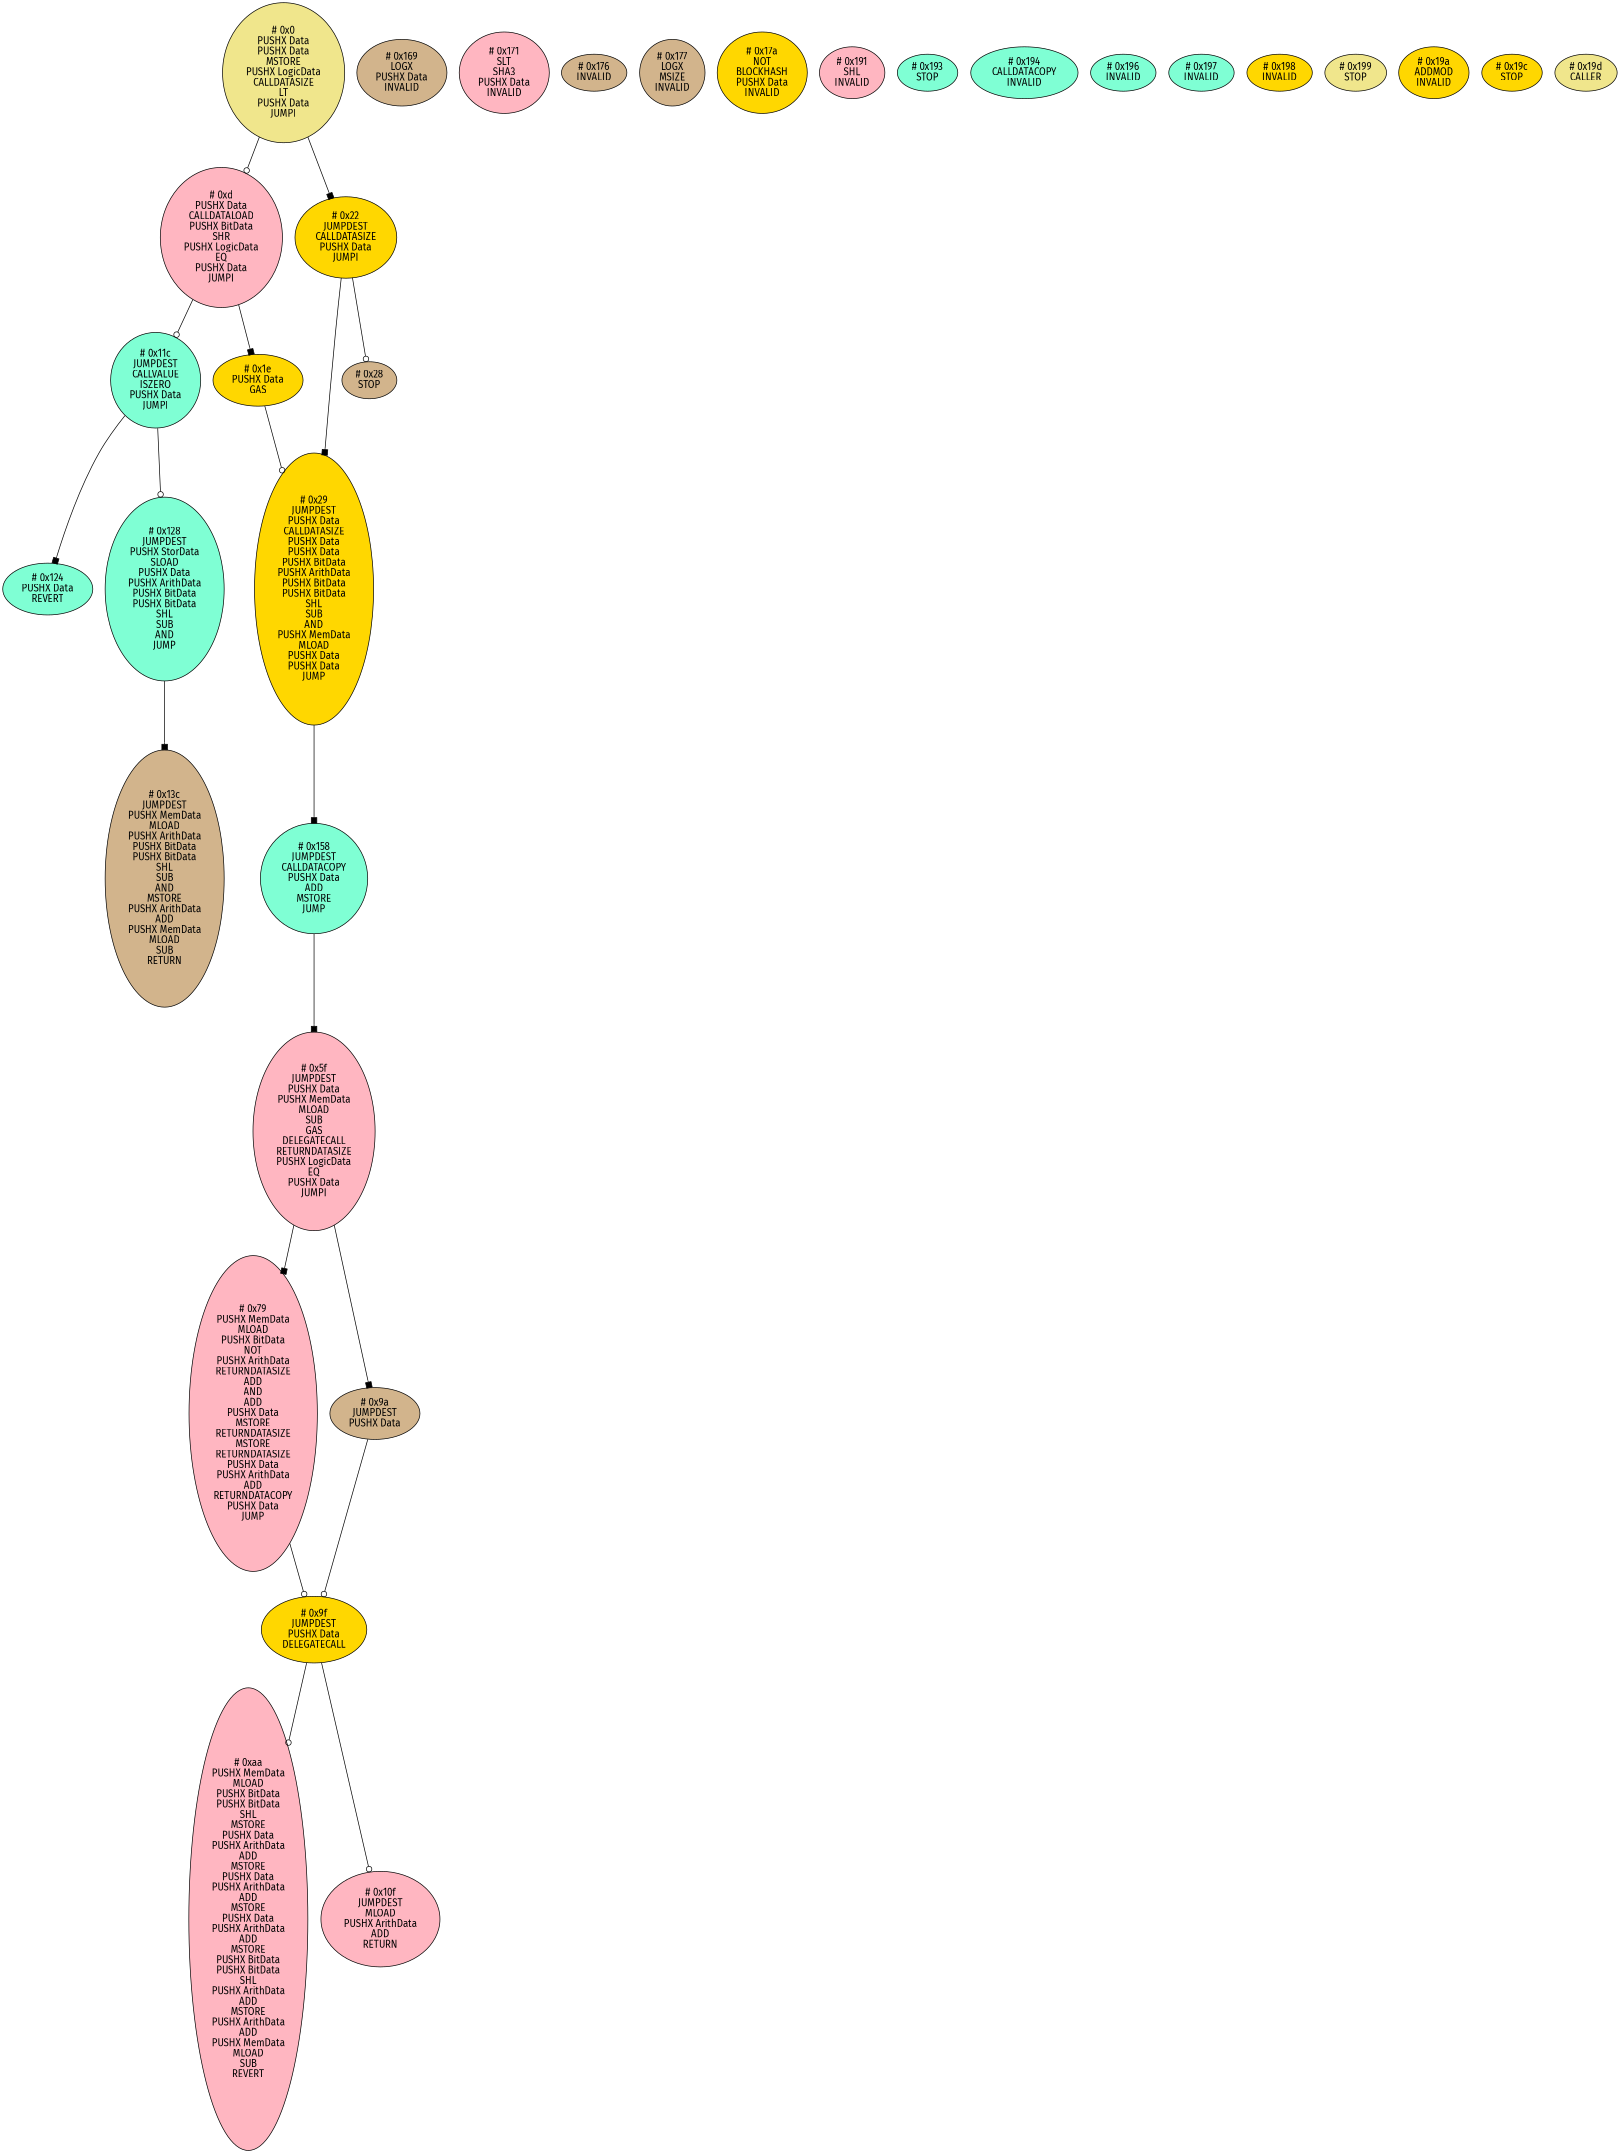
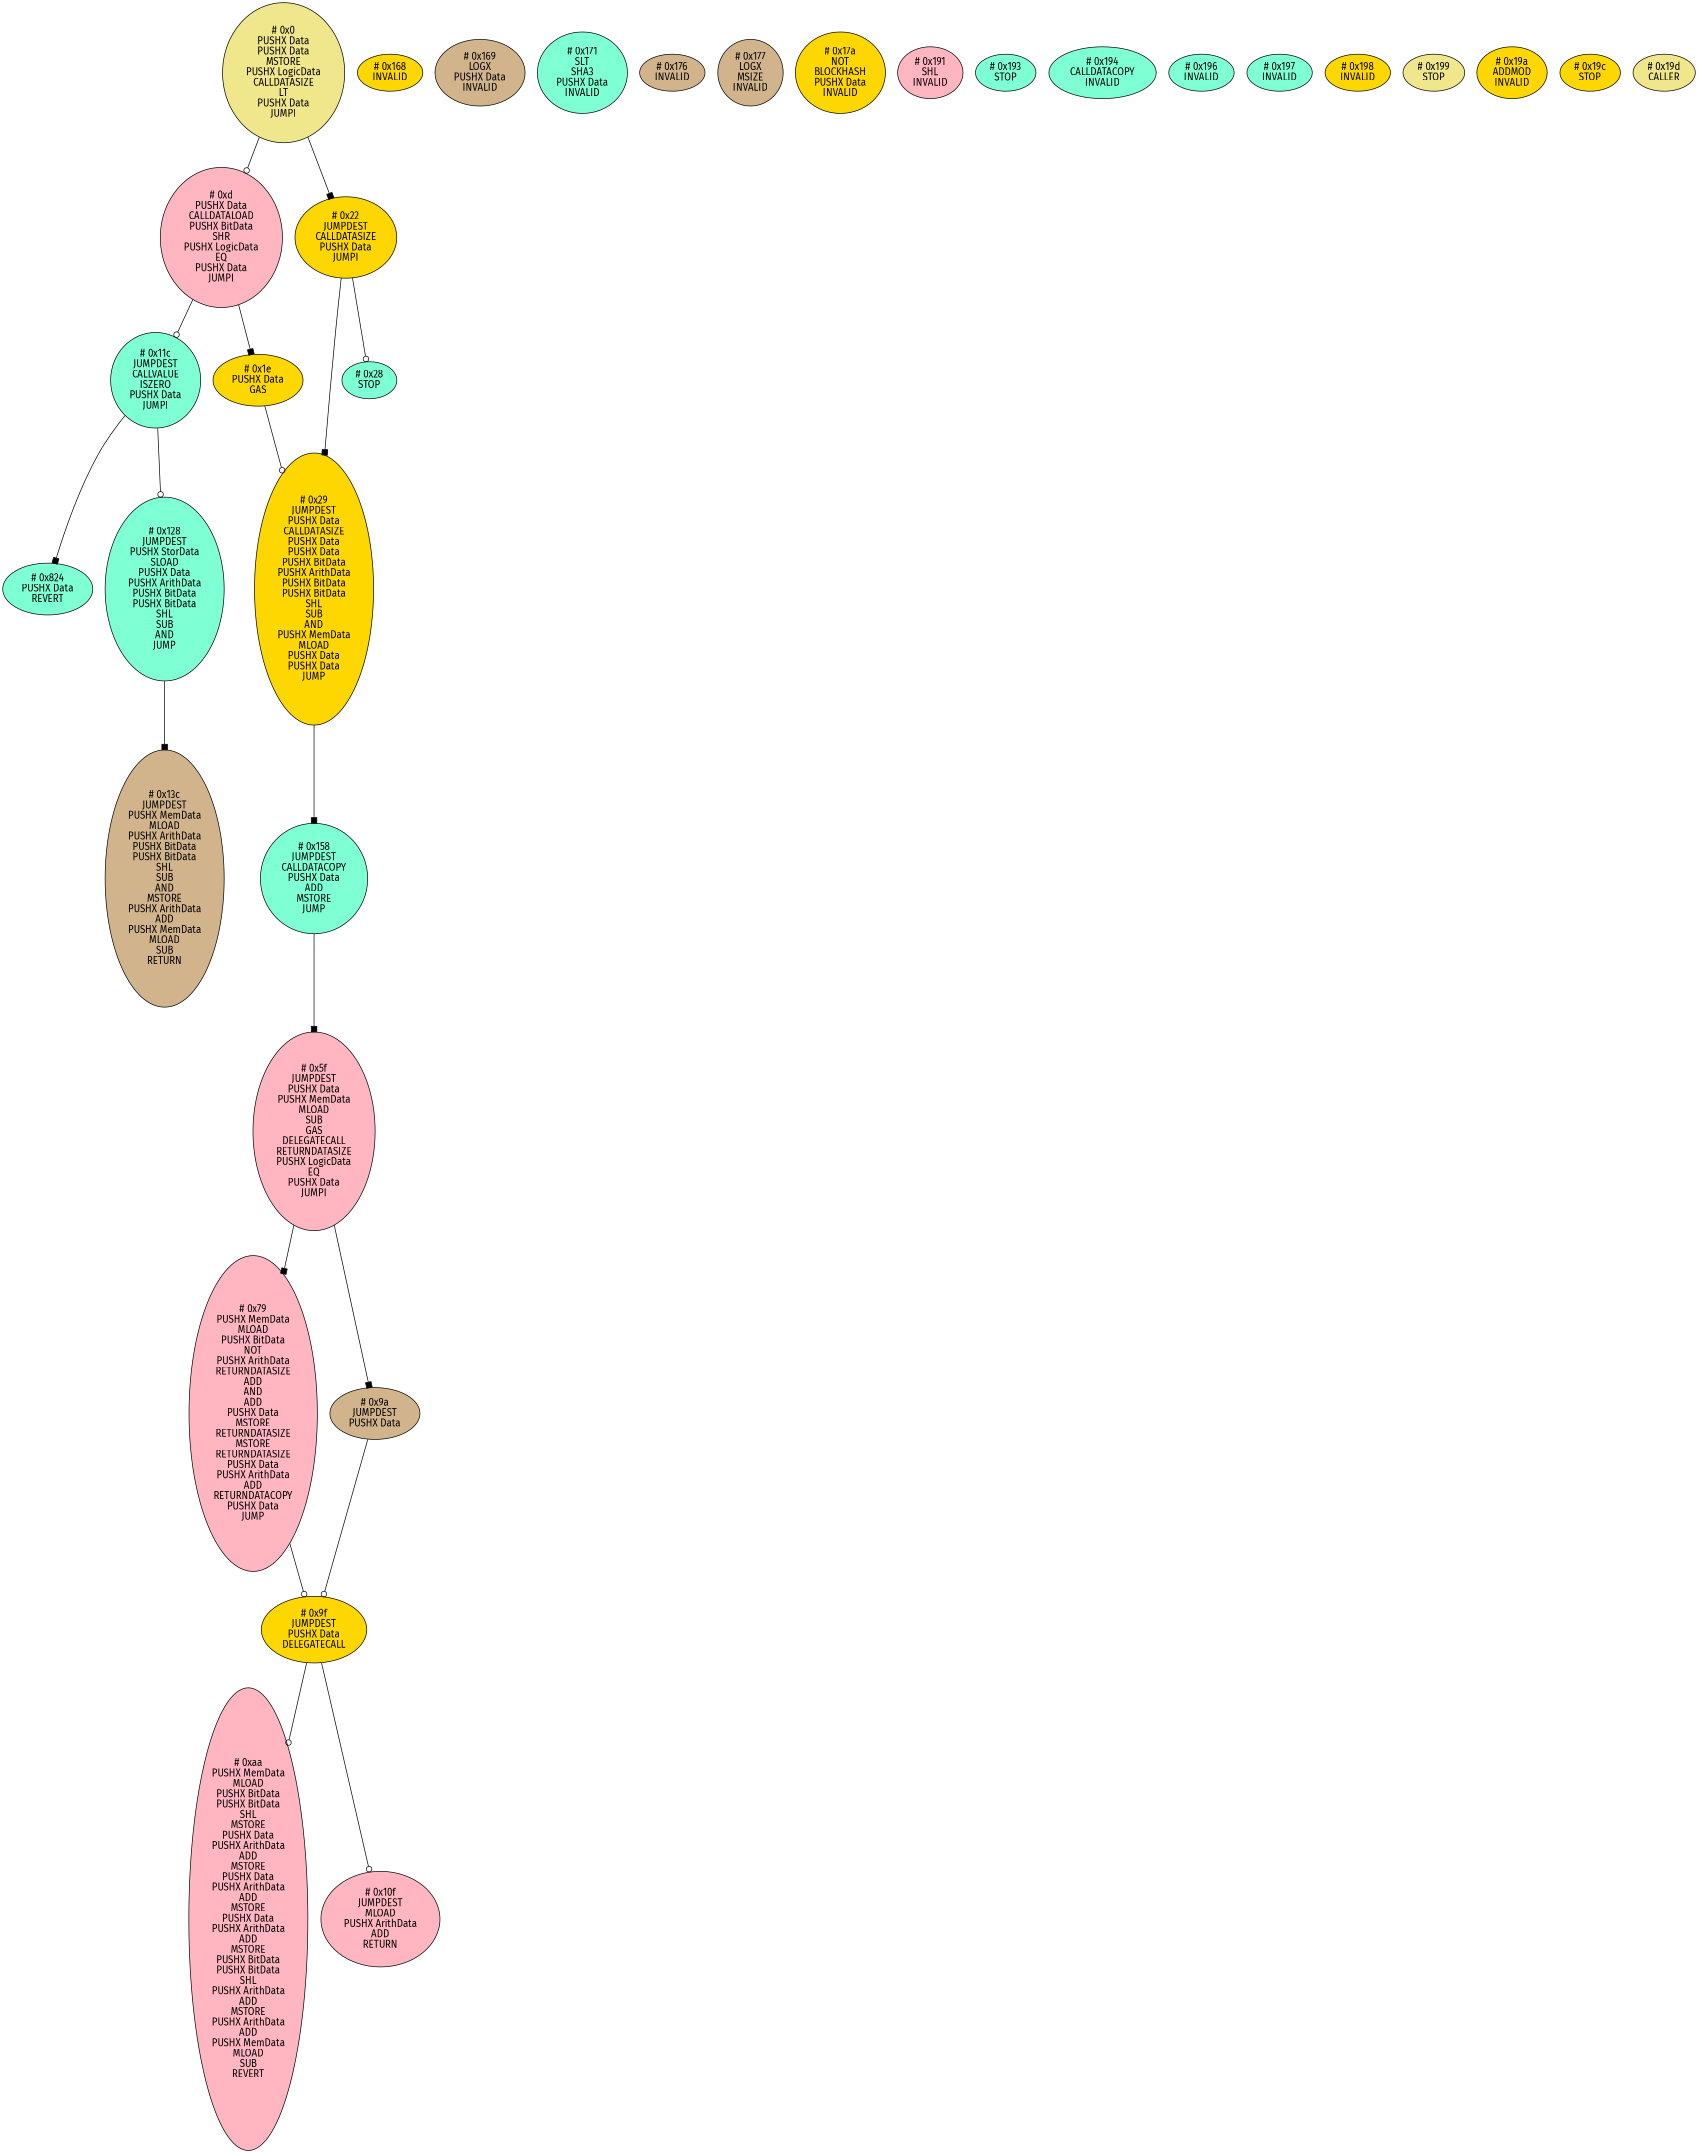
node "# 0x168 INVALID": added
node "# 0x171 SLT SHA3 PUSHX Data INVALID": fillcolor lightpink -> aquamarine
node "# 0x28 STOP": fillcolor tan -> aquamarine
node "# 0x124 PUSHX Data REVERT": label "# 0x124 PUSHX Data REVERT" -> "# 0x824 PUSHX Data REVERT"
